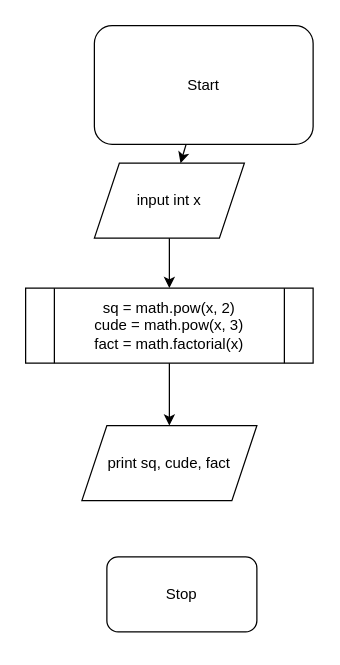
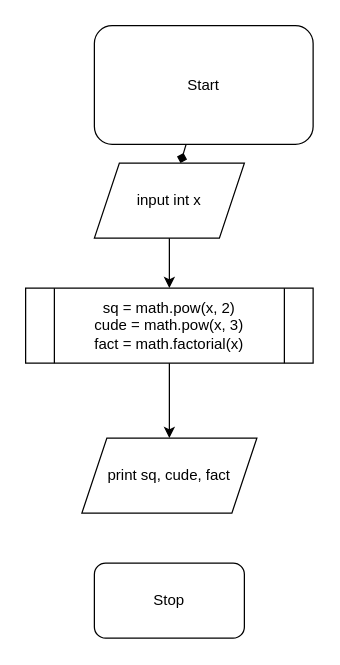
edge "Start" -> "input int x": arrowhead classic -> diamond
node "print sq, cude, fact": moved (169, 463) -> (169, 476)
node "Stop": moved (182, 594) -> (169, 601)
